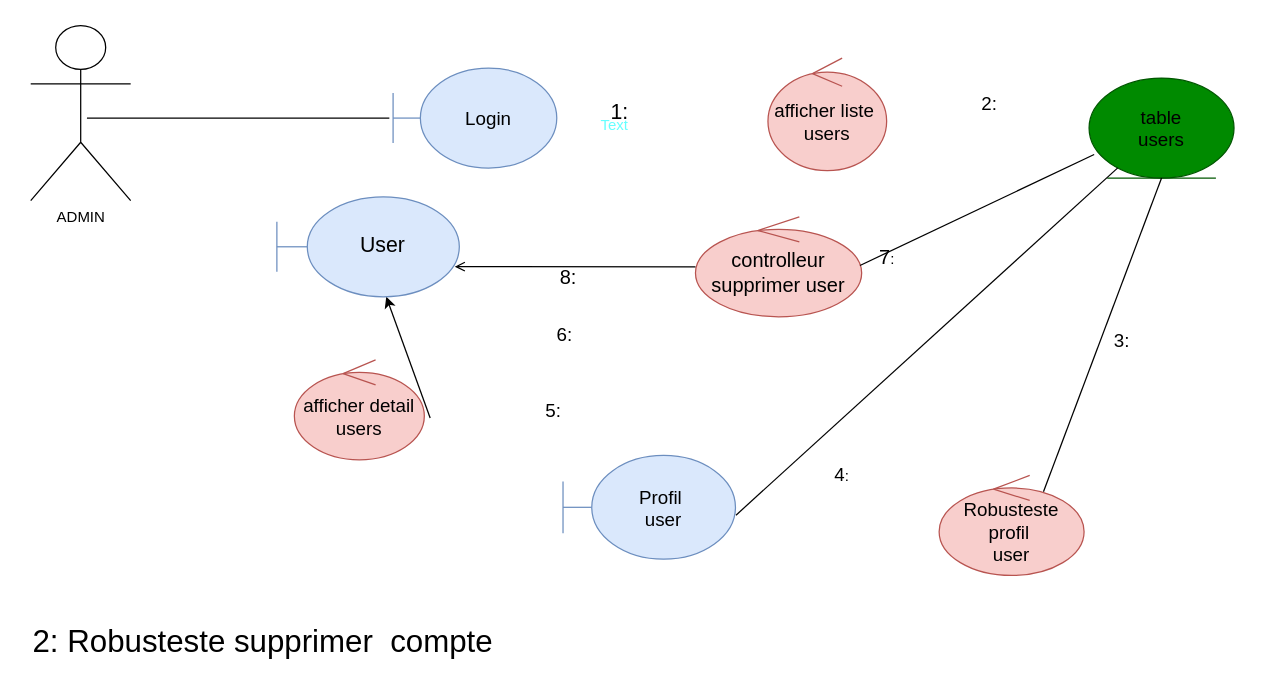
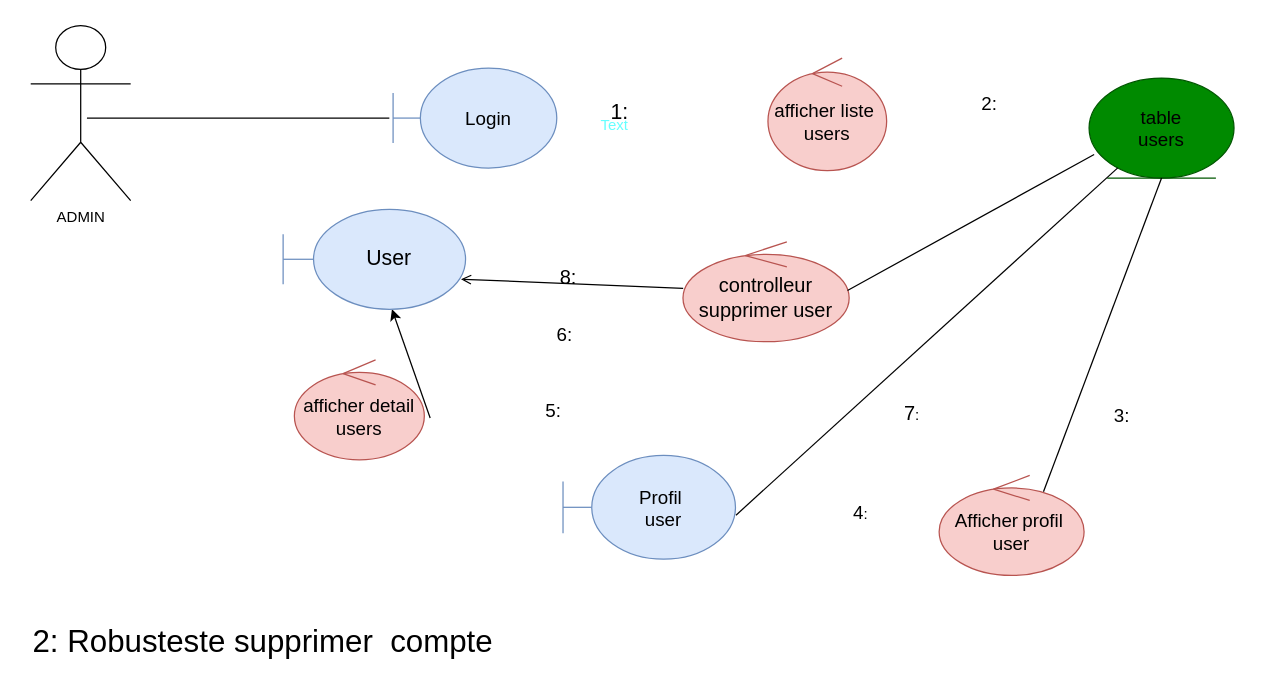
node "User": moved (368, 247) -> (374, 259)
node "7:": moved (887, 257) -> (912, 413)
node "controlleur supprimer user": moved (779, 267) -> (766, 292)
node "3:": moved (1121, 340) -> (1121, 415)
node "4:": moved (842, 474) -> (861, 511)
node "Robusteste profil user": label "Robusteste profil user" -> "Afficher profil user"
